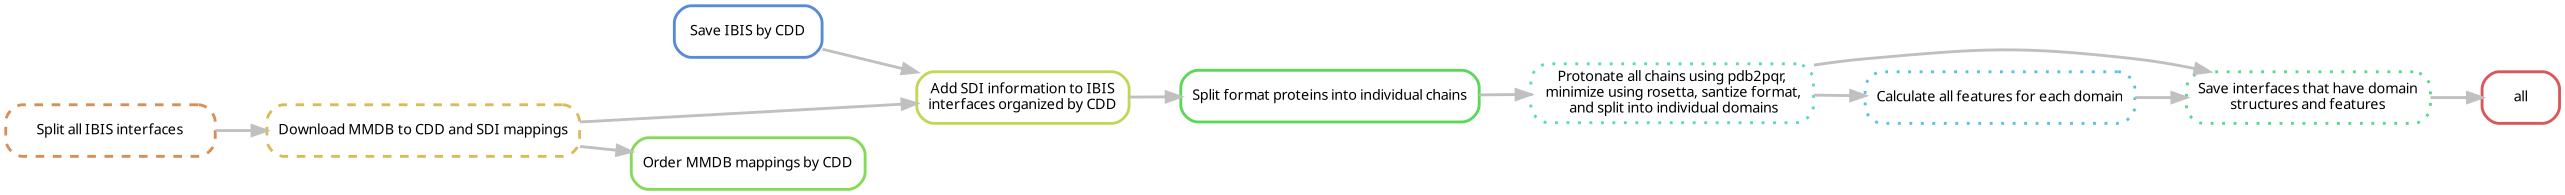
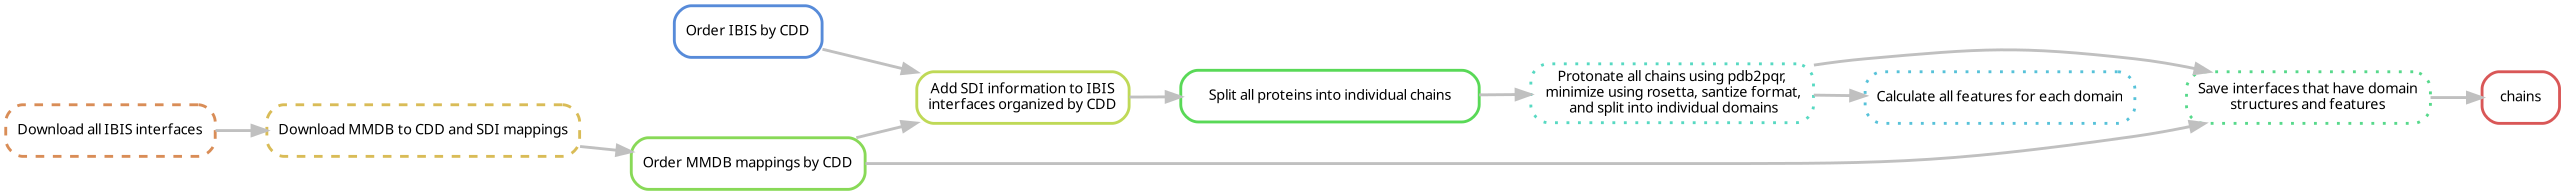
node "Save IBIS by CDD": label "Save IBIS by CDD" -> "Order IBIS by CDD"
node "Split format proteins into individual chains": label "Split format proteins into individual chains" -> "Split all proteins into individual chains"
edge "Calculate all features for each domain" -> "Save interfaces that have domain structures and features": now "Order MMDB mappings by CDD" -> "Save interfaces that have domain structures and features"
node "all": label "all" -> "chains"
edge "Download MMDB to CDD and SDI mappings" -> "Add SDI information to IBIS interfaces organized by CDD": now "Order MMDB mappings by CDD" -> "Add SDI information to IBIS interfaces organized by CDD"
node "Split all IBIS interfaces": label "Split all IBIS interfaces" -> "Download all IBIS interfaces"
